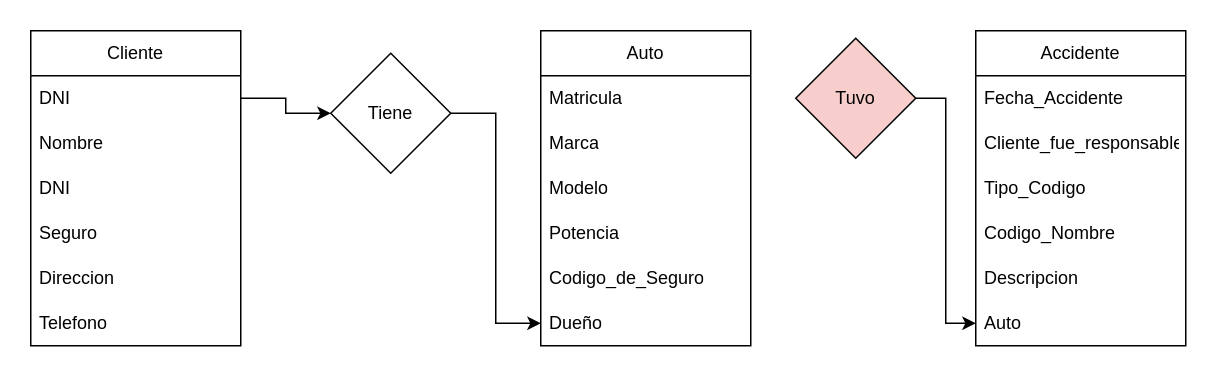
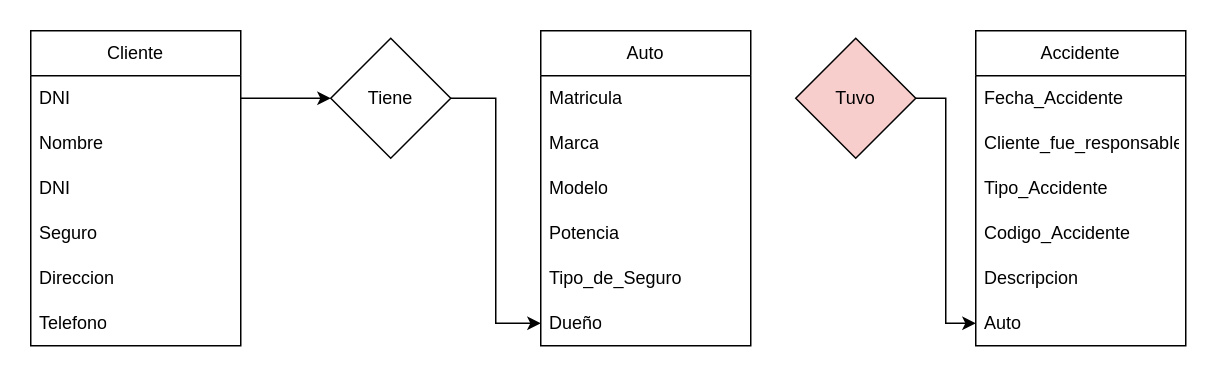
node "Tiene": moved (391, 113) -> (391, 98)
node "Tipo_Codigo": label "Tipo_Codigo" -> "Tipo_Accidente"
node "Codigo_Nombre": label "Codigo_Nombre" -> "Codigo_Accidente"
node "Codigo_de_Seguro": label "Codigo_de_Seguro" -> "Tipo_de_Seguro"
